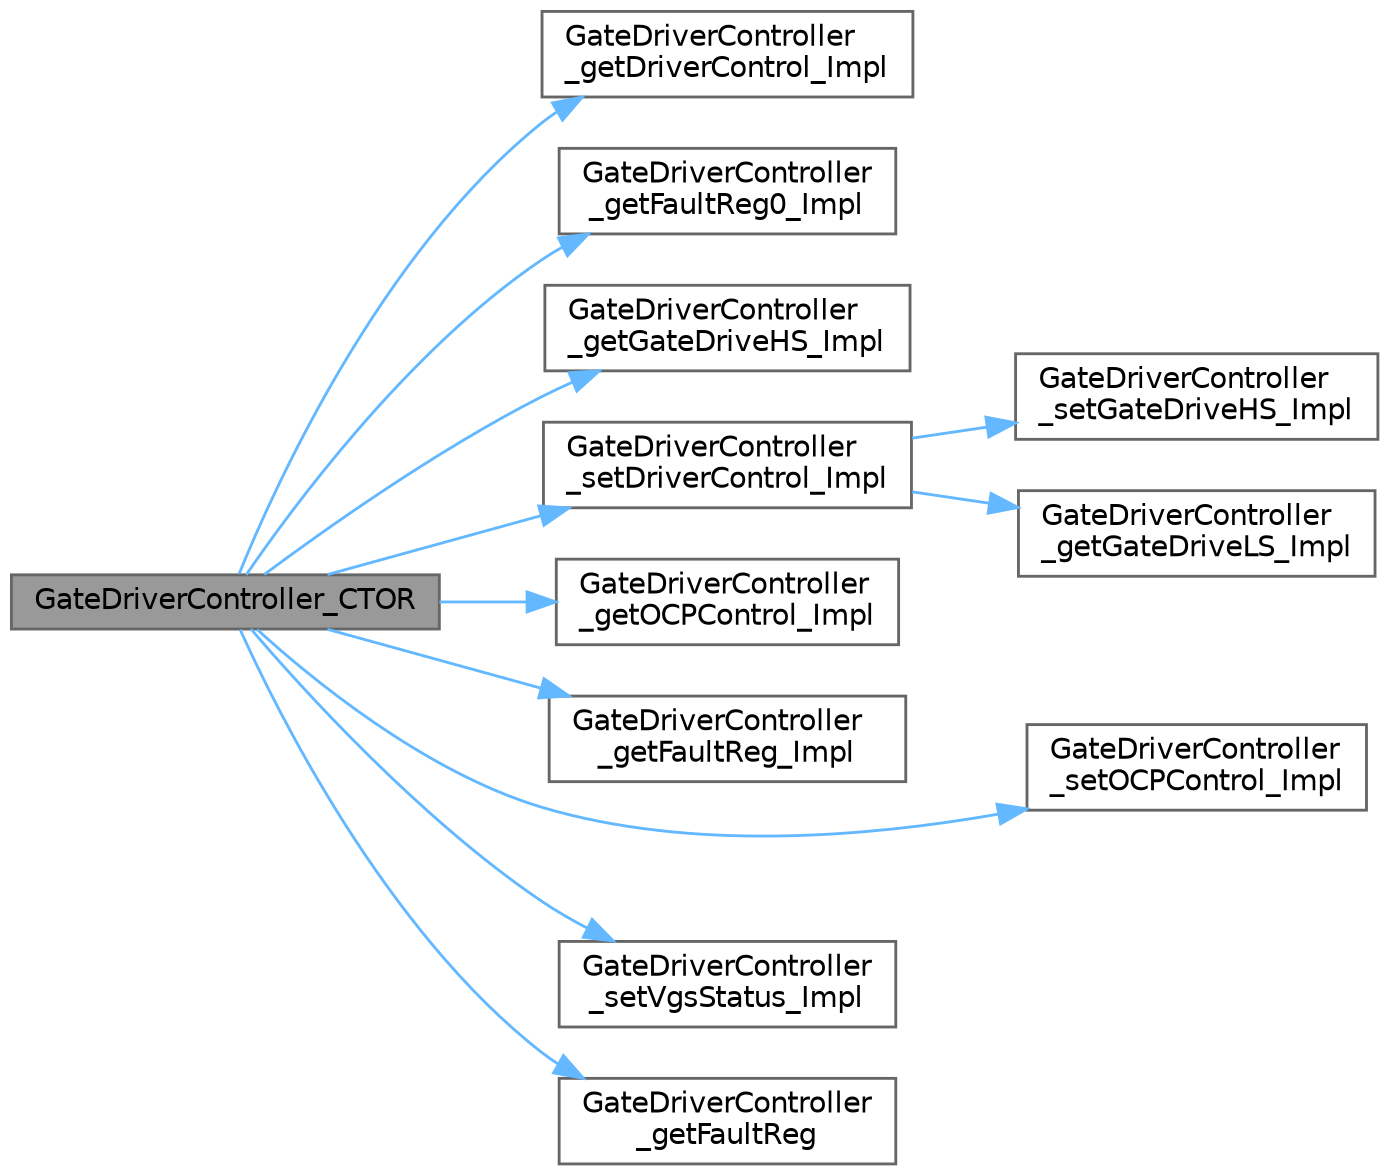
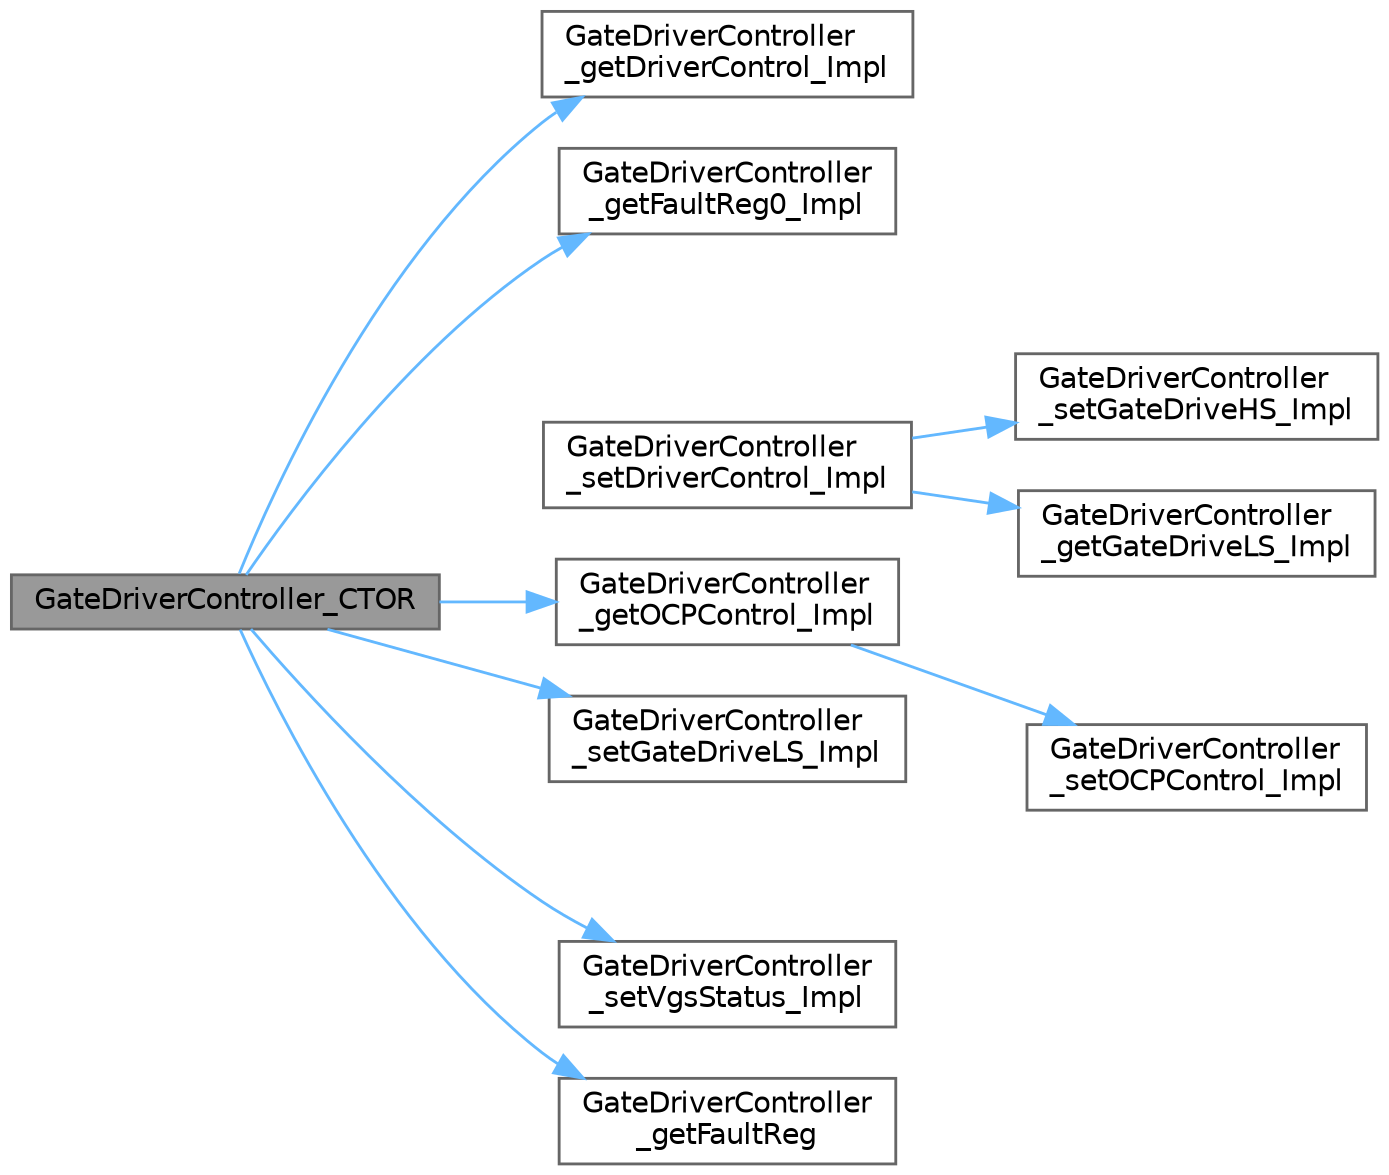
node "GateDriverController _getGateDriveHS_Impl": removed
edge "GateDriverController_CTOR" -> "GateDriverController _setDriverControl_Impl": removed
node "GateDriverController _getFaultReg_Impl": label "GateDriverController _getFaultReg_Impl" -> "GateDriverController _setGateDriveLS_Impl"
edge "GateDriverController_CTOR" -> "GateDriverController _setOCPControl_Impl": now "GateDriverController _getOCPControl_Impl" -> "GateDriverController _setOCPControl_Impl"
